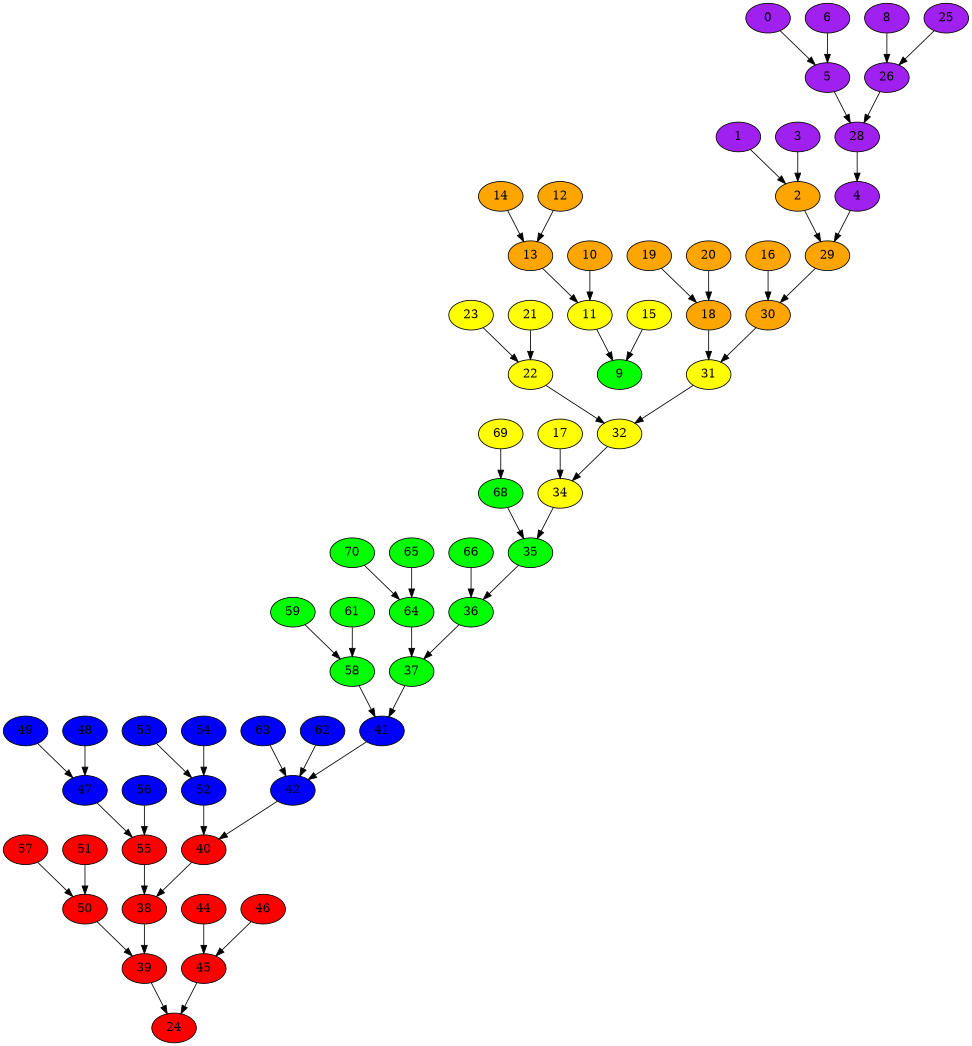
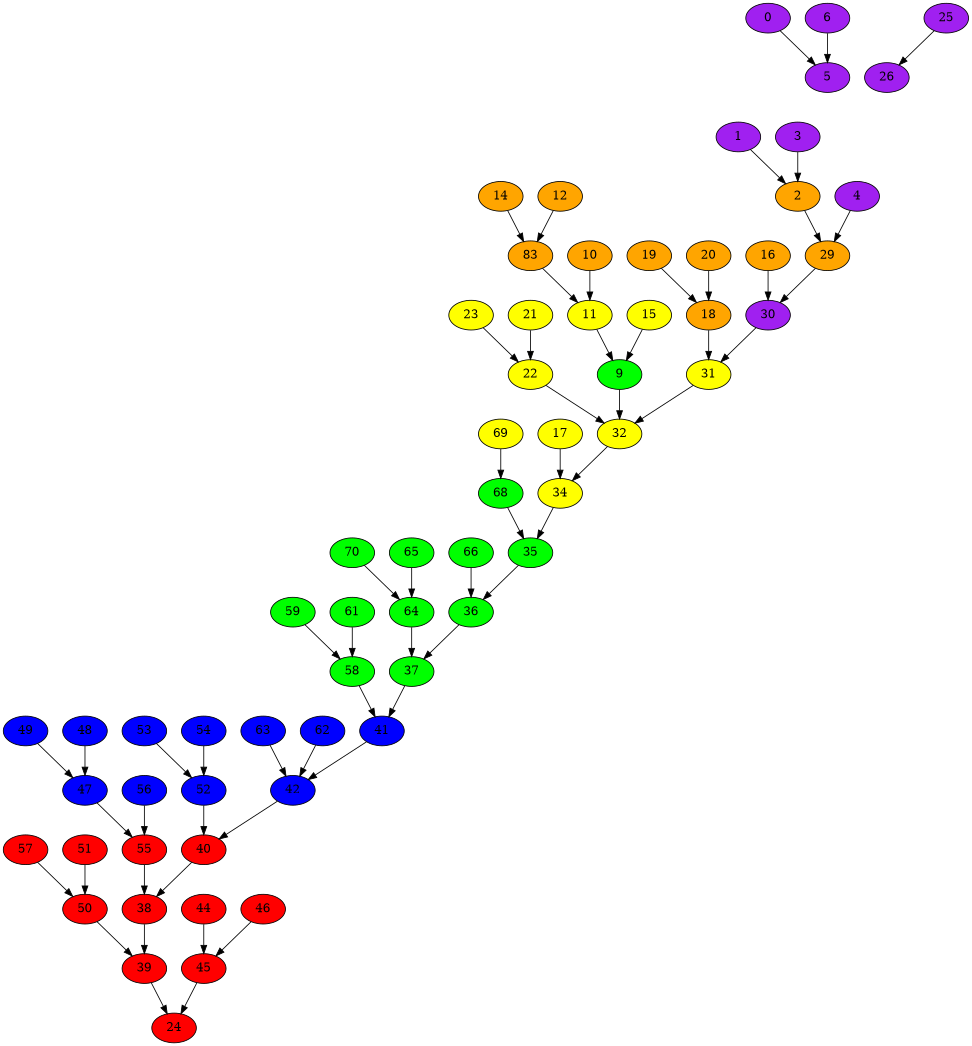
node "8": removed
node "28": removed
node "13": label "13" -> "83"
node "30": fillcolor orange -> purple
edge "9" -> "32": added
